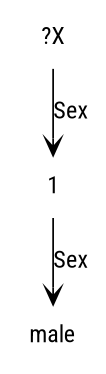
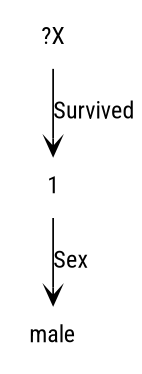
edge "?X" -> "1": label "Sex" -> "Survived"
